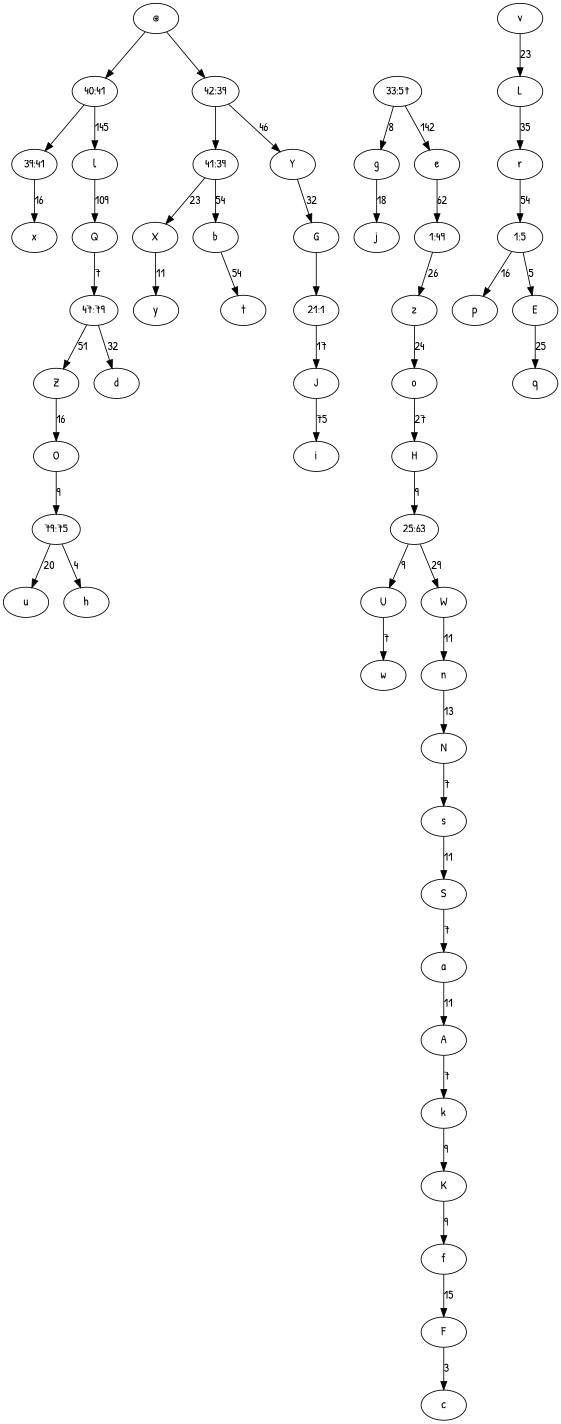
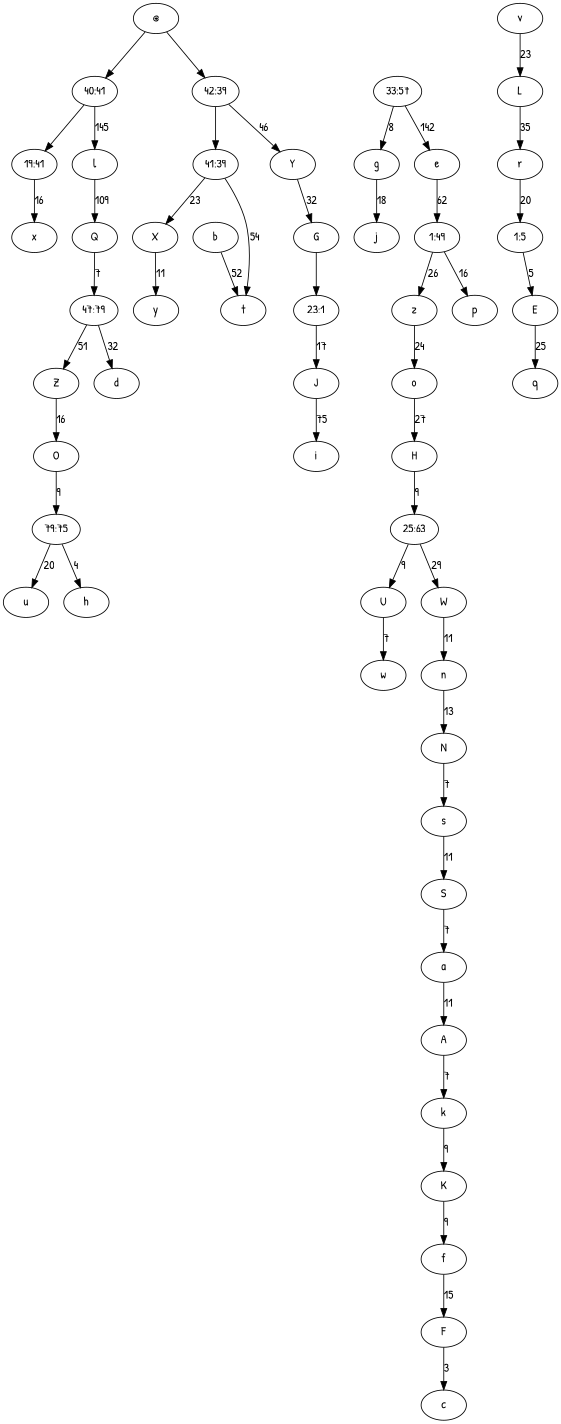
node "39:41": label "39:41" -> "19:41"
edge "41:39" -> "b": now "41:39" -> "t"
edge "r" -> "1:5": label "54" -> "20"
edge "1:5" -> "p": now "1:49" -> "p"
edge "b" -> "t": label "54" -> "52"
node "21:1": label "21:1" -> "23:1"
